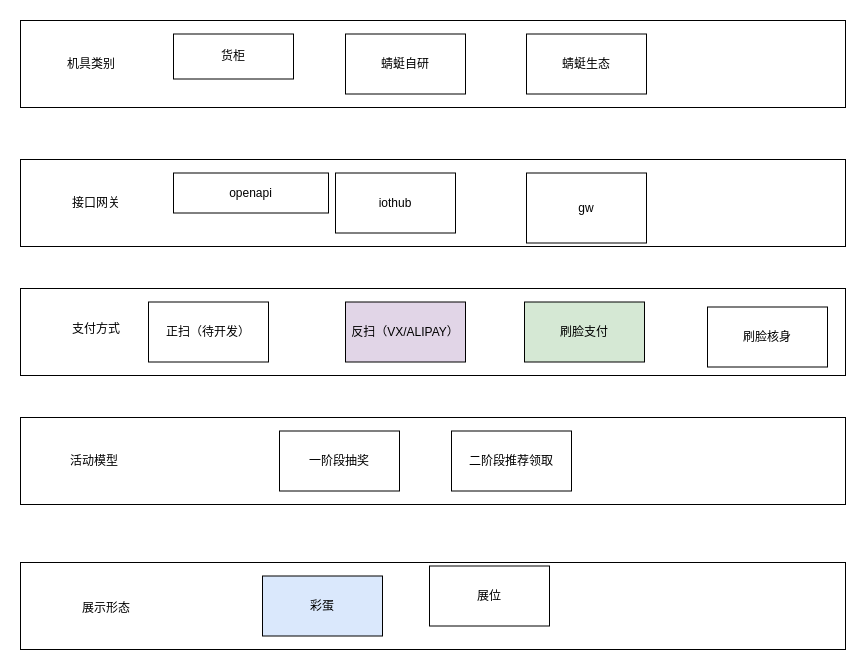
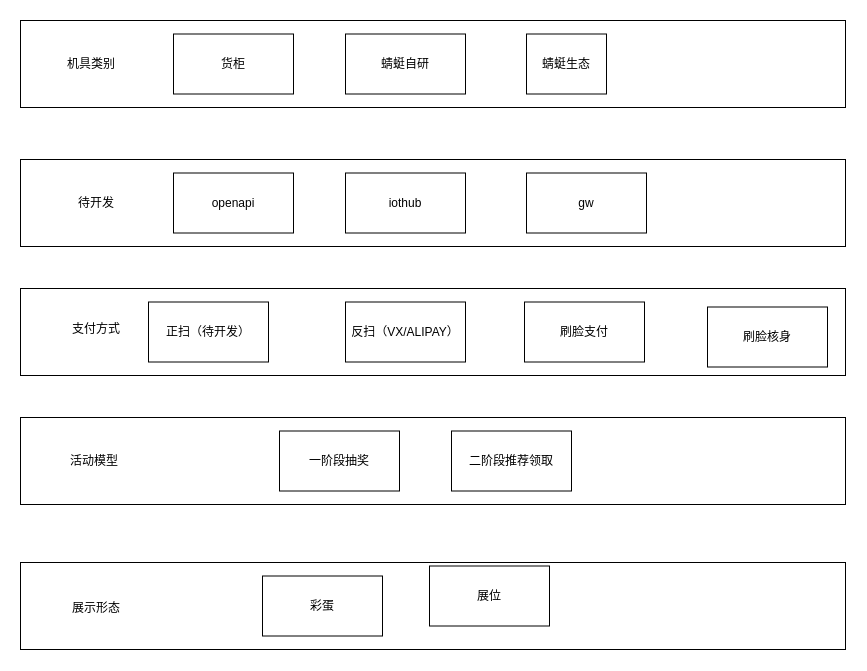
node "货柜": size 120x45 -> 120x60
node "蜻蜓生态": size 120x60 -> 80x60
node "openapi": size 155x40 -> 120x60
node "iothub": moved (396, 203) -> (406, 203)
node "接口网关": label "接口网关" -> "待开发"
node "gw": size 120x70 -> 120x60
node "反扫（VX/ALIPAY）": fillcolor #e1d5e7 -> #ffffff
node "刷脸支付": fillcolor #d5e8d4 -> #ffffff
node "彩蛋": fillcolor #dae8fc -> #ffffff
node "展示形态": moved (107, 609) -> (97, 609)
